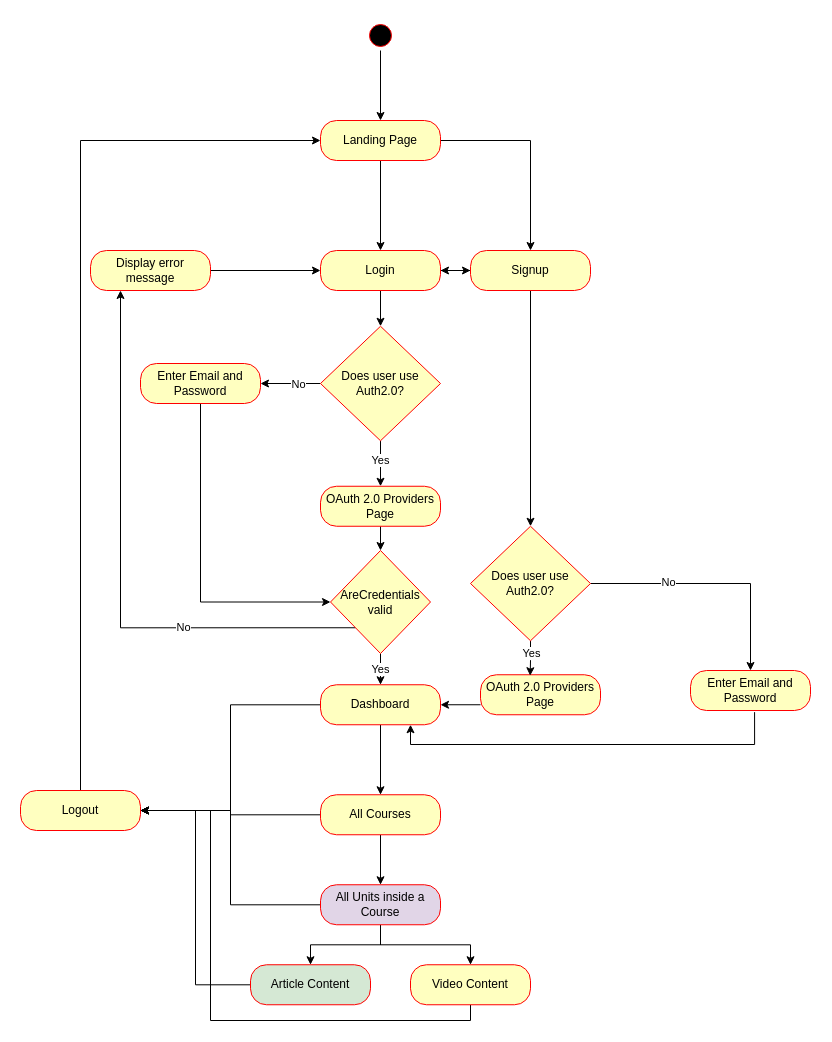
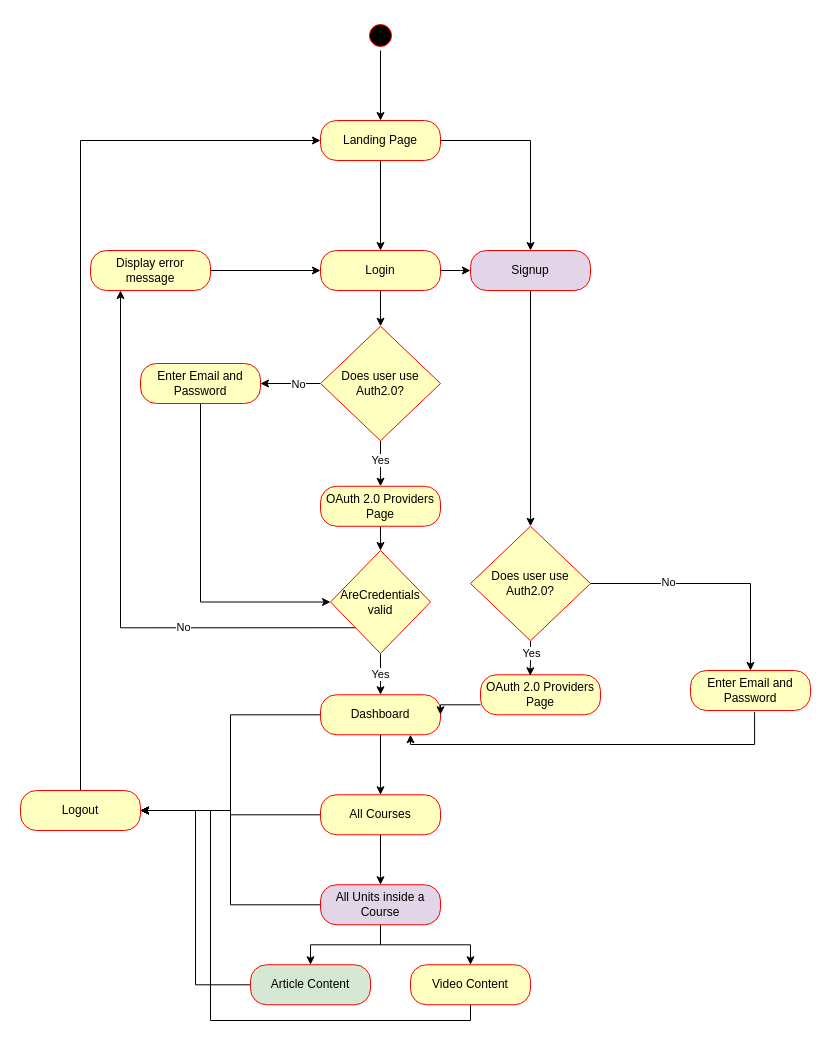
edge "Signup" -> "Login": removed
node "Signup": fillcolor #ffffc0 -> #e1d5e7
node "Dashboard": moved (381, 705) -> (381, 715)
